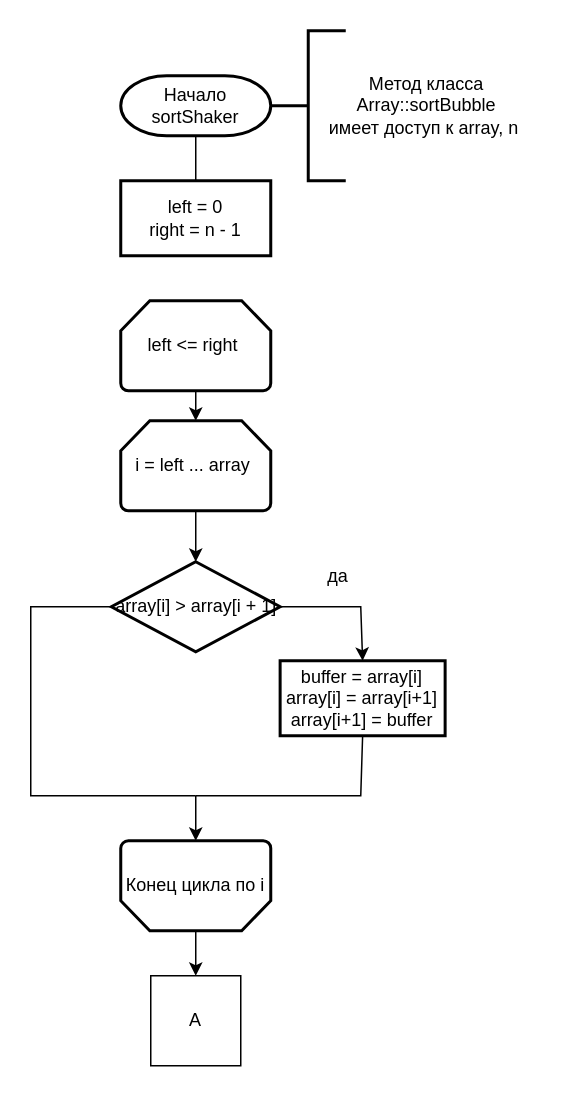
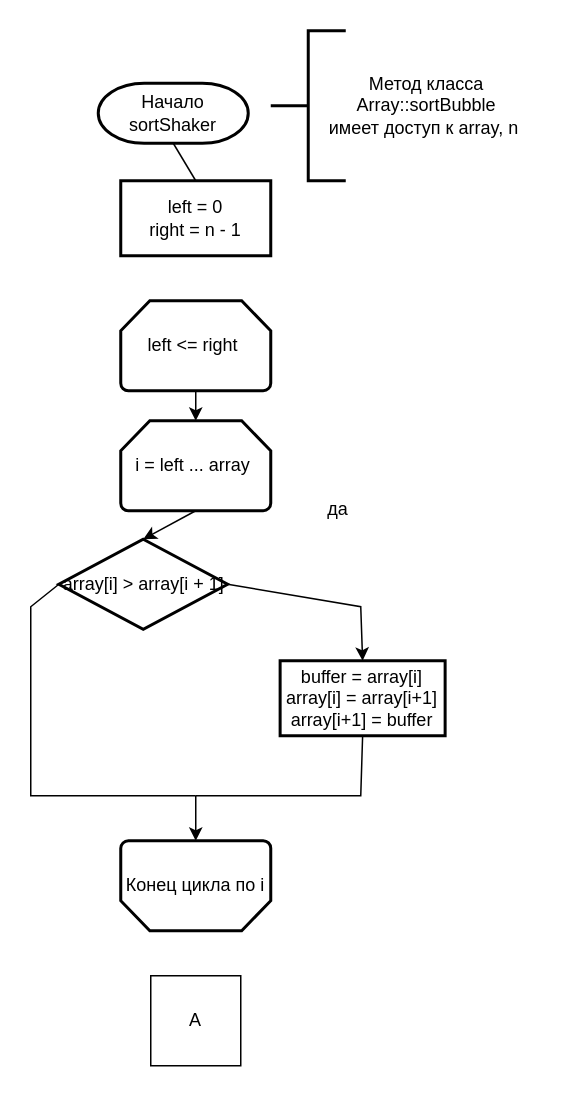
node "Начало sortShaker": moved (196, 106) -> (173, 113)
node "да": moved (338, 577) -> (338, 509)
node "array[i] > array[i + 1]": moved (196, 607) -> (143, 584)
edge "Конец цикла по i" -> "A": removed
